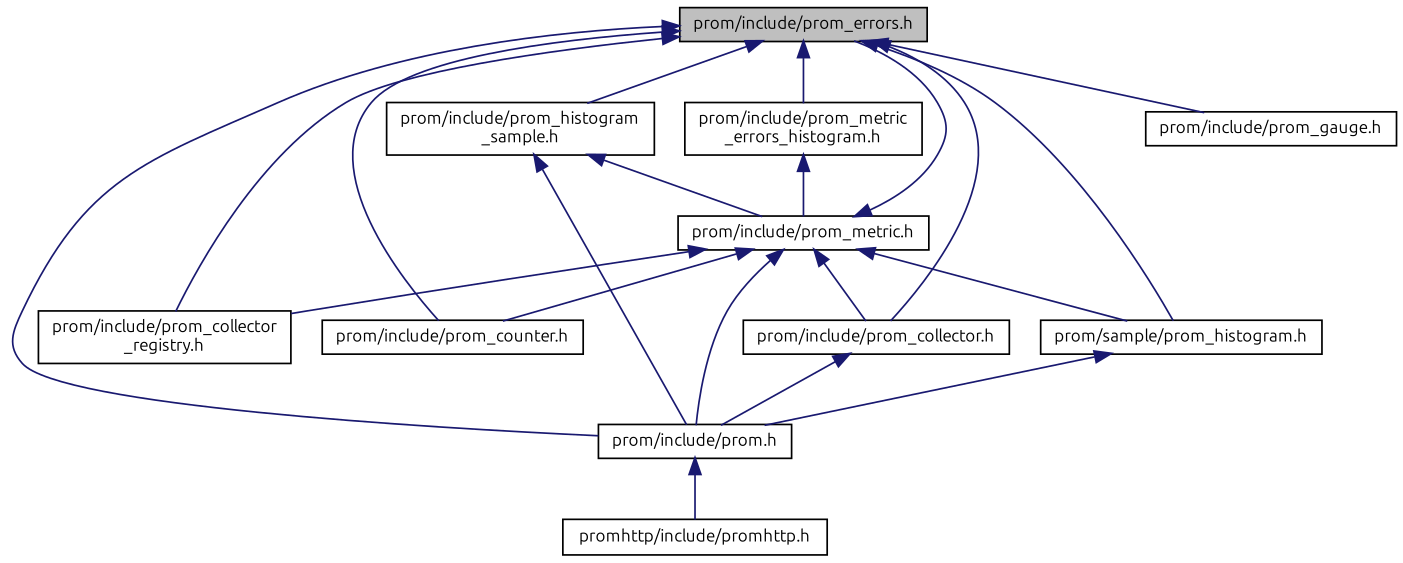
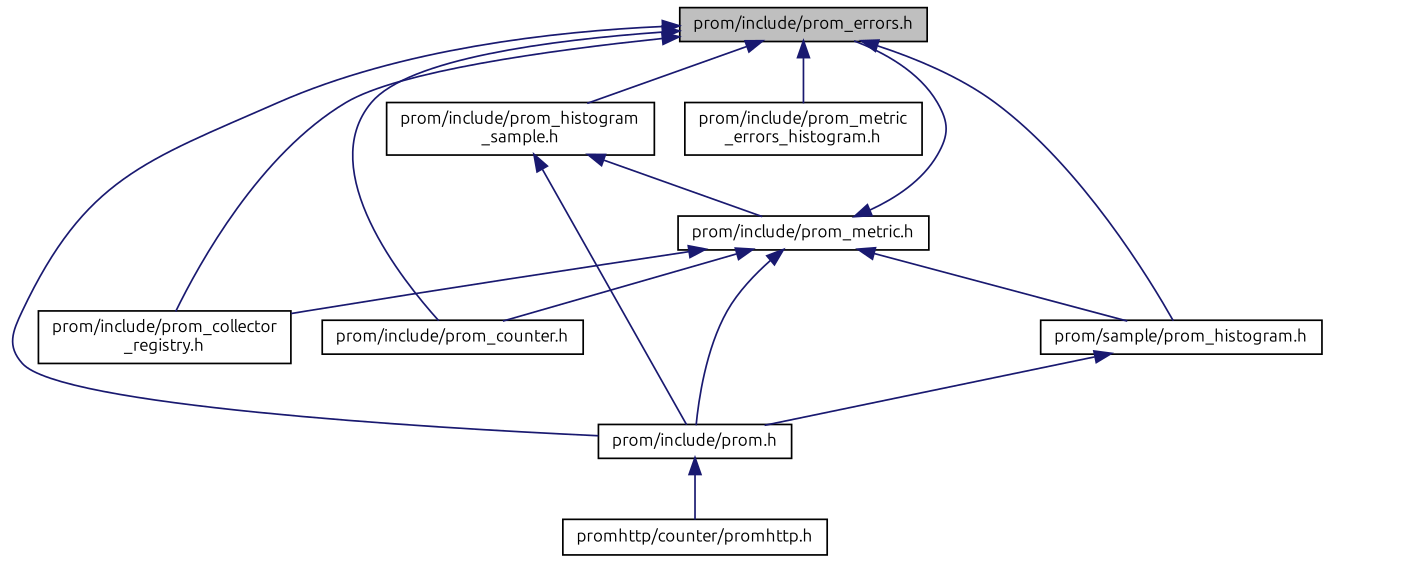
node "prom/include/prom_gauge.h": removed
edge "prom/include/prom_metric.h" -> "prom/include/prom_metric _errors_histogram.h": removed
node "prom/include/prom_collector.h": removed
node "promhttp/include/promhttp.h": label "promhttp/include/promhttp.h" -> "promhttp/counter/promhttp.h"
